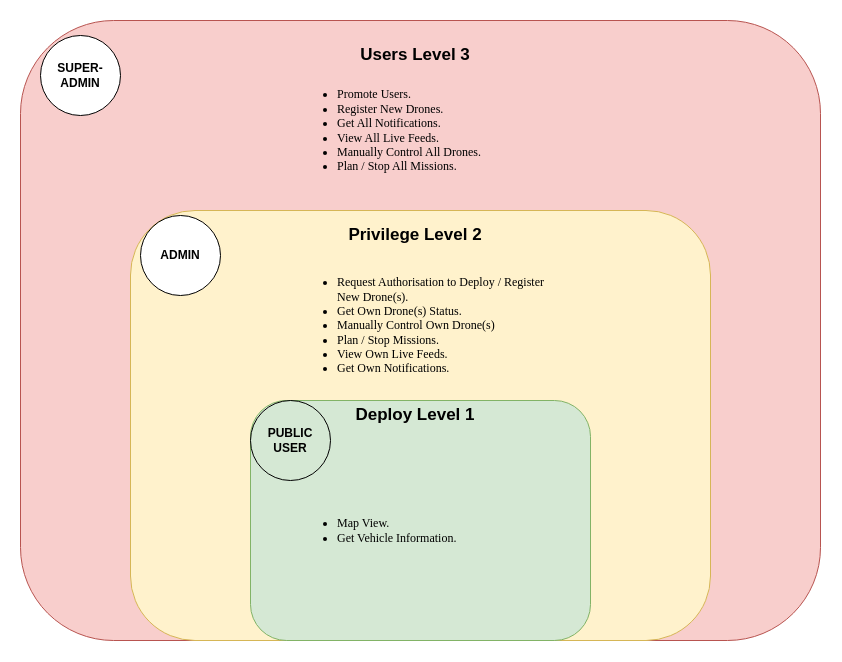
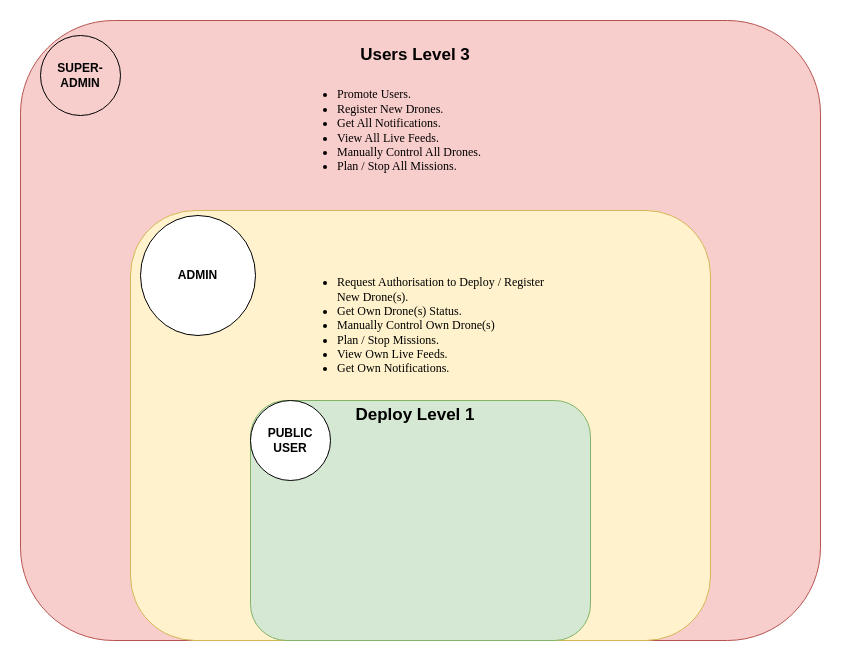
node "SUPER-ADMIN": fillcolor #ffffff -> #f8cecc
node "Privilege Level 2": removed
node "ADMIN": size 80x80 -> 115x120
node "PUBLIC USER": fillcolor #d5e8d4 -> #ffffff
node "Map View. Get Vehicle Information.": removed
